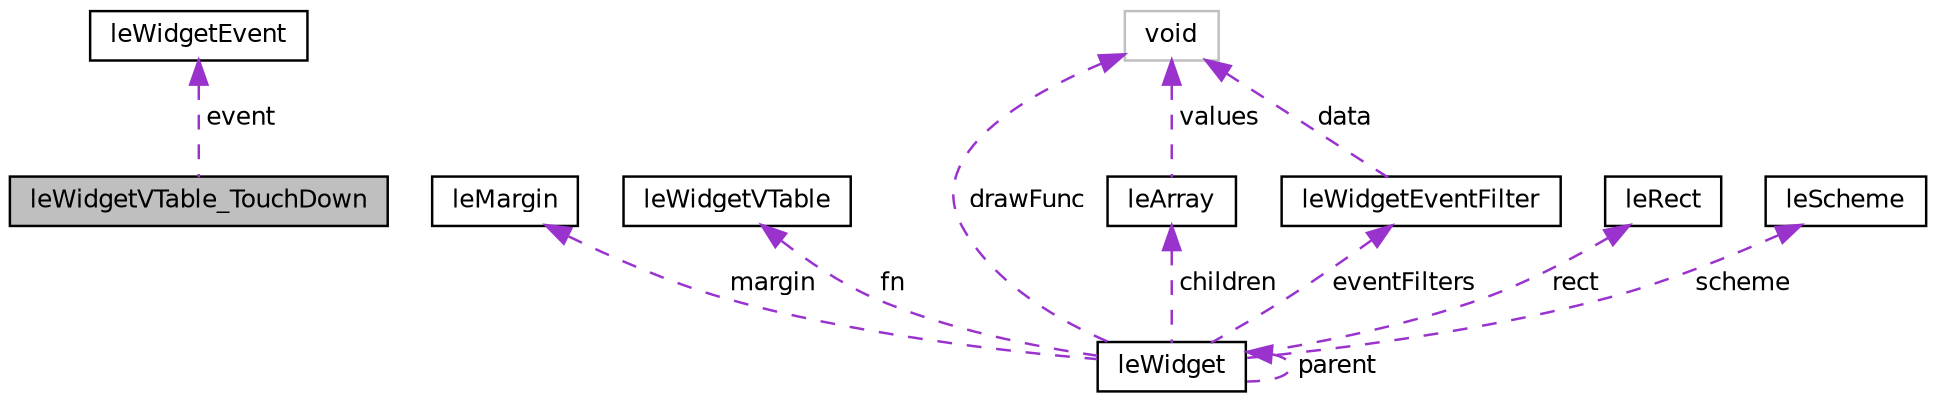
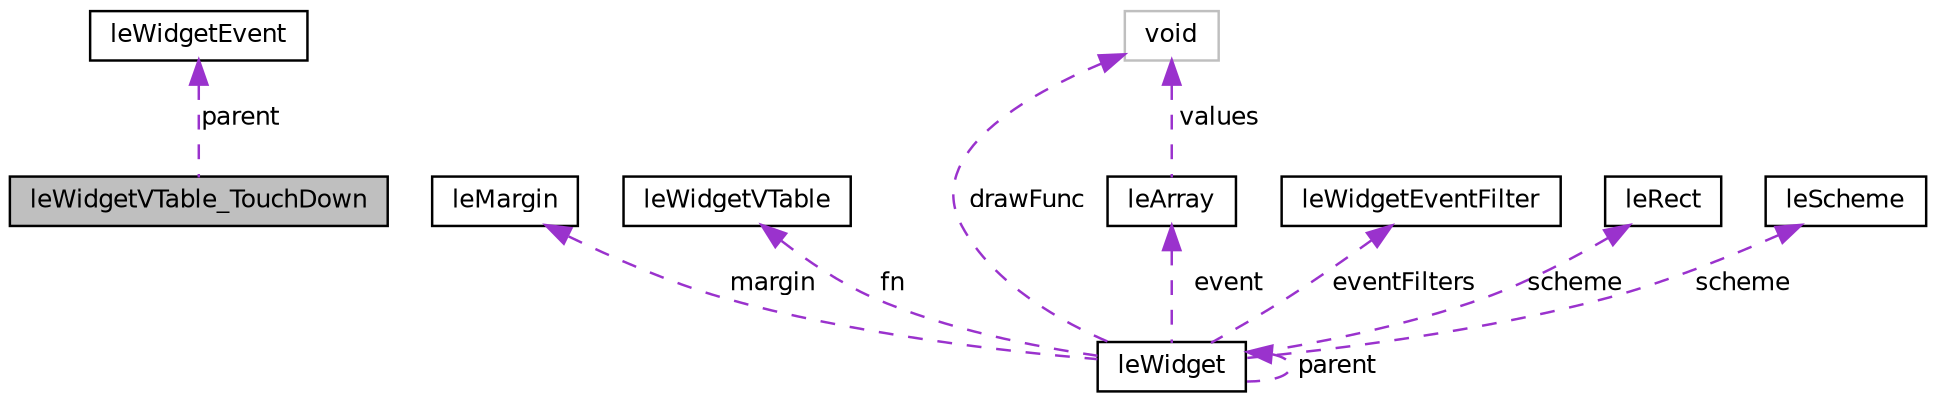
edge "leWidgetVTable_TouchDown" -> "leWidgetEvent": label " event" -> " parent"
edge "leWidgetEventFilter" -> "void": removed, label "data"
edge "leWidget" -> "leArray": label " children" -> " event"
edge "leWidget" -> "leRect": label " rect" -> " scheme"
